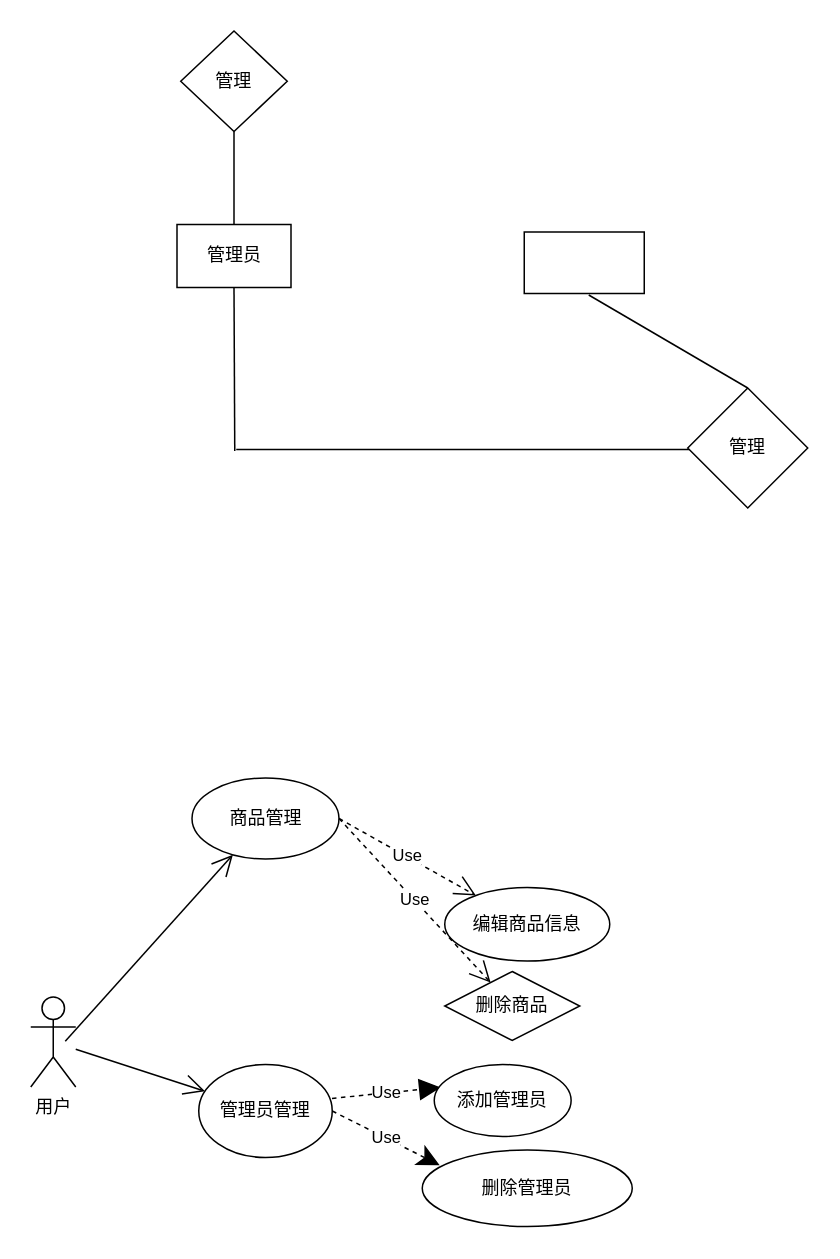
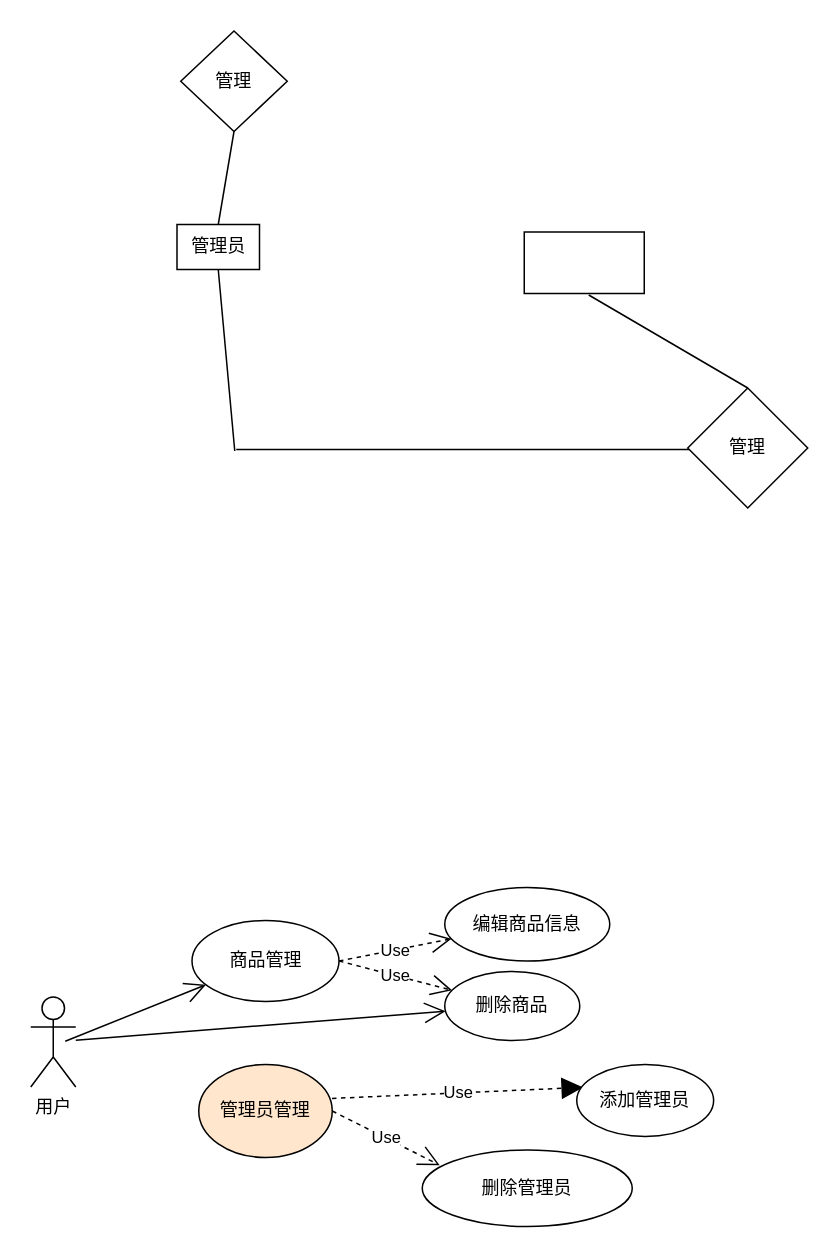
node "管理员": size 114x63 -> 83x45
node "商品管理": moved (266, 818) -> (266, 961)
node "删除商品": shape diamond -> ellipse
edge "用户" -> "管理员管理": now "用户" -> "删除商品"
node "添加管理员": moved (503, 1100) -> (645, 1100)
node "管理员管理": fillcolor #ffffff -> #ffe6cc
edge "管理员管理" -> "删除管理员": arrowhead classic -> open
